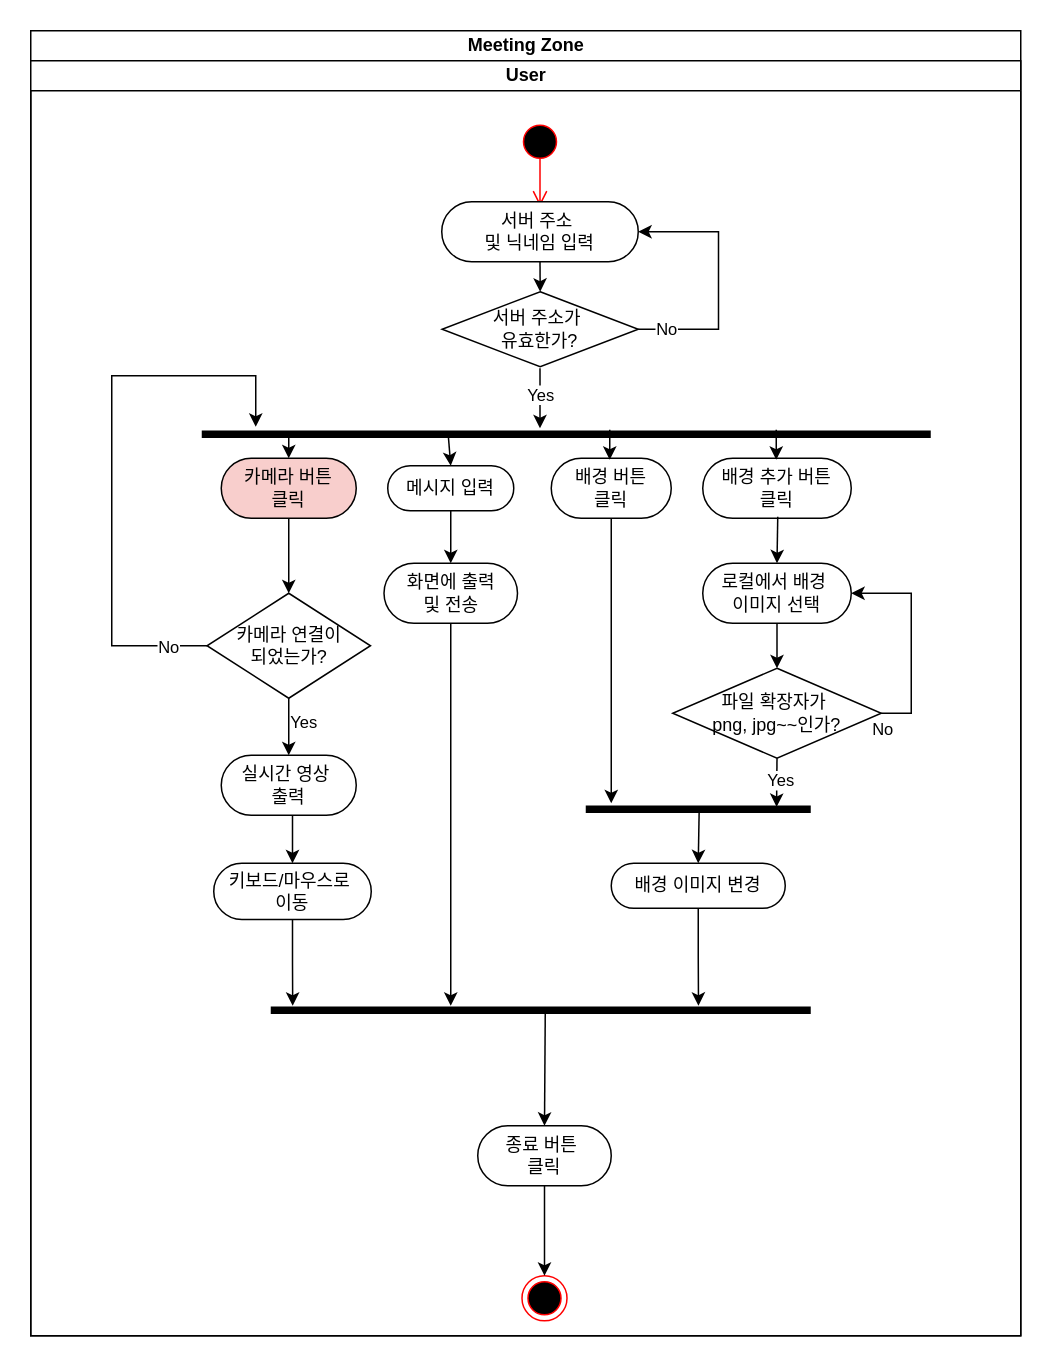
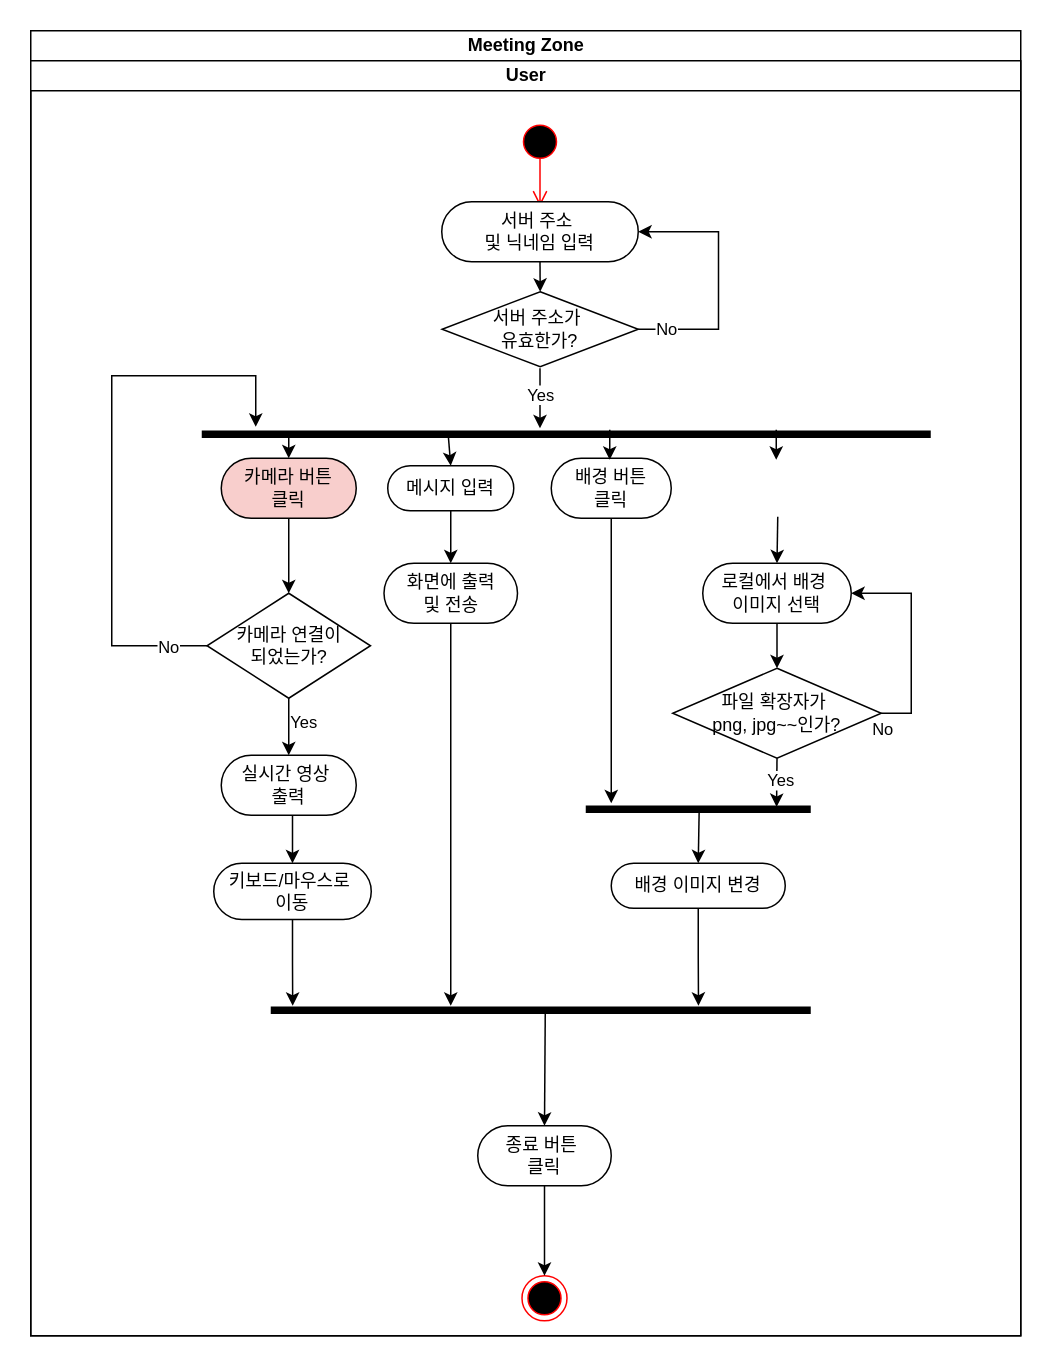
node "배경 추가 버튼 클릭": removed
